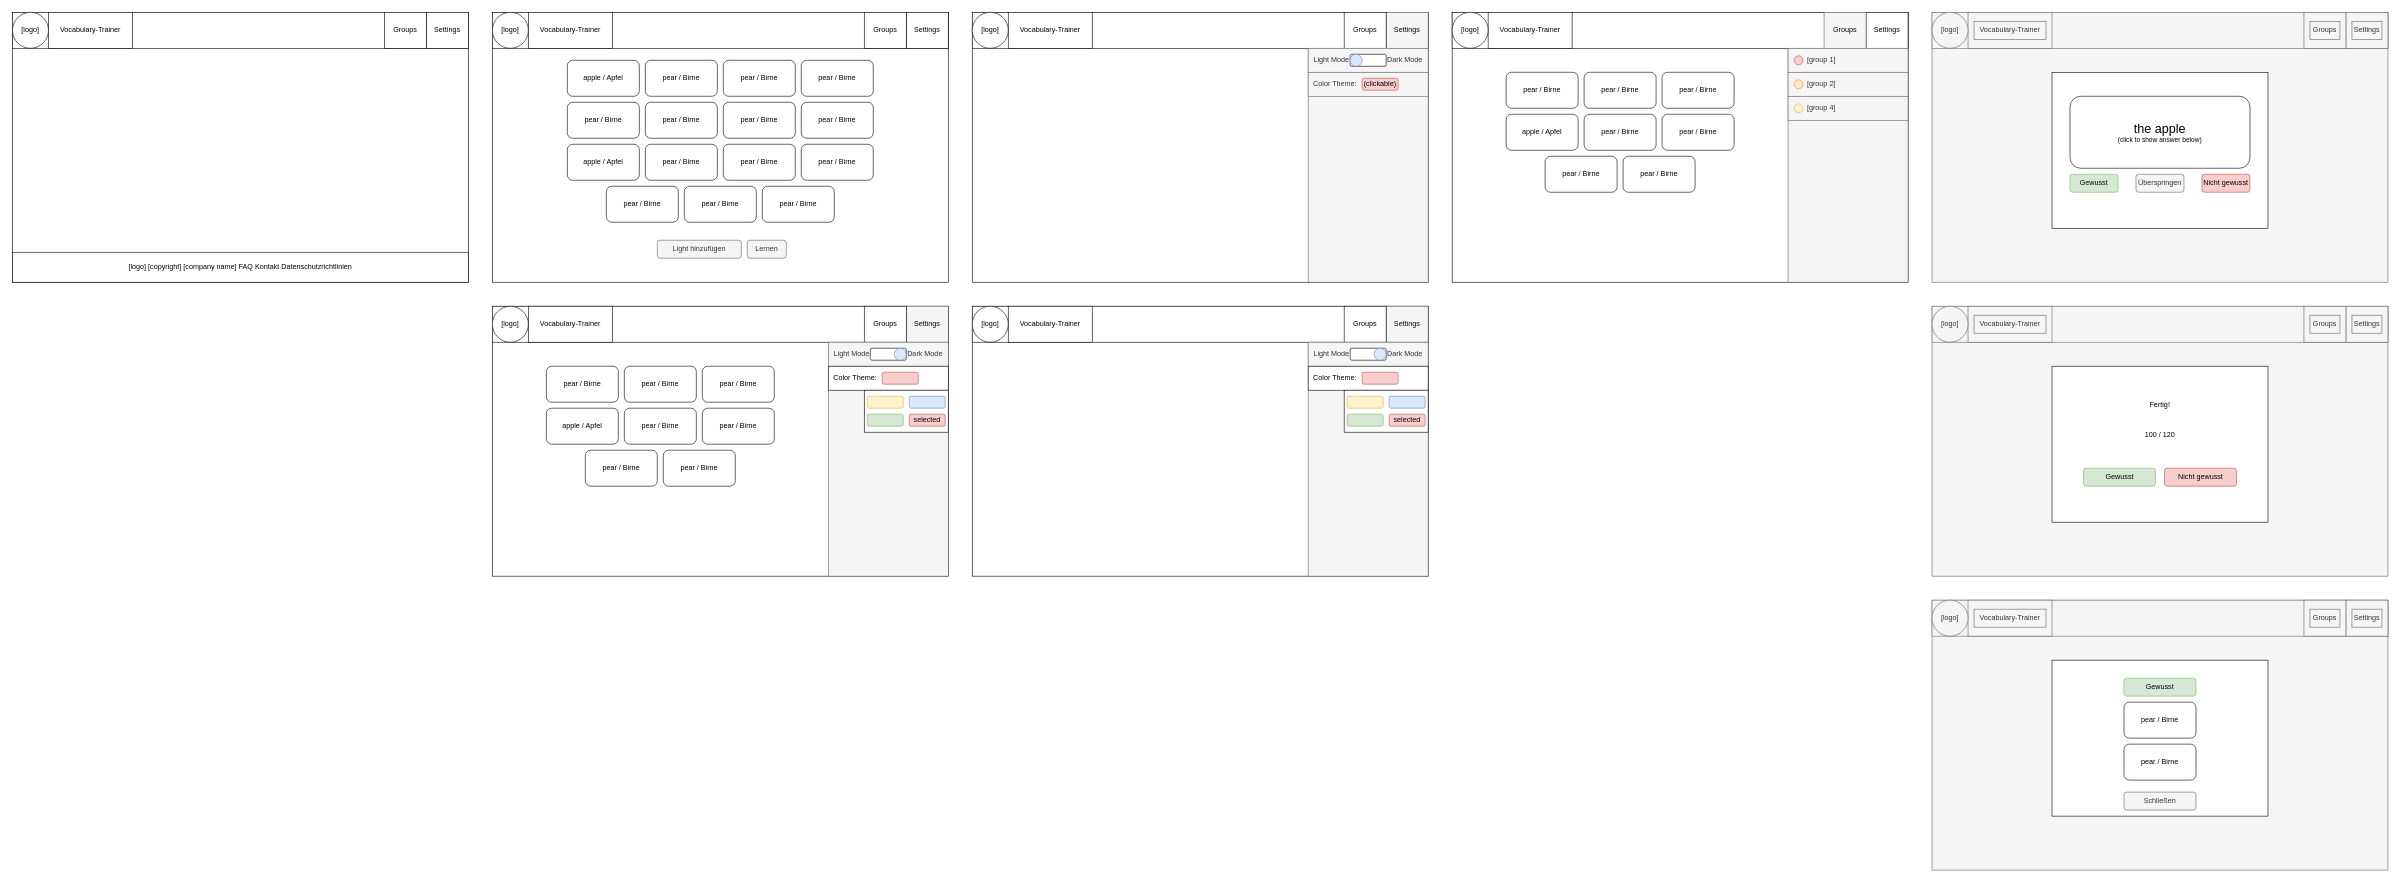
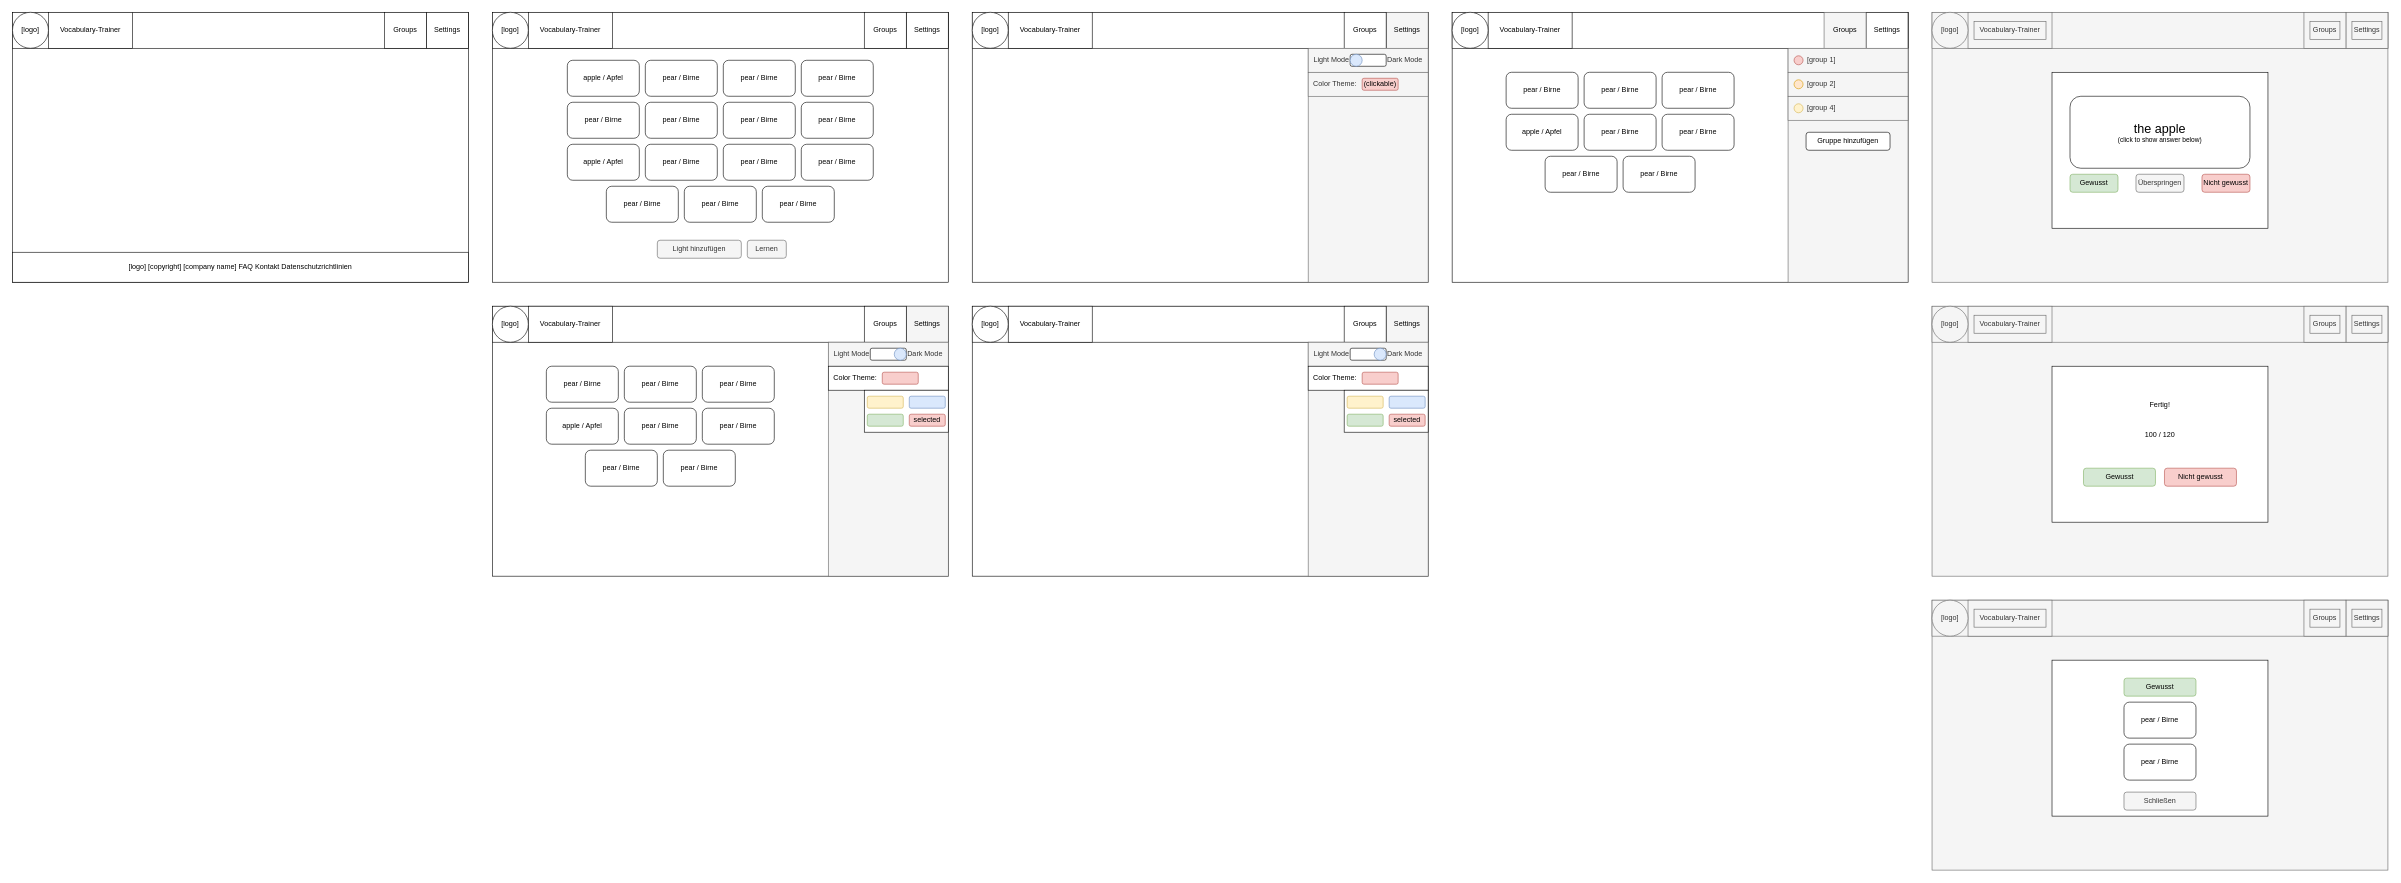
node "Gruppe hinzufügen": added
